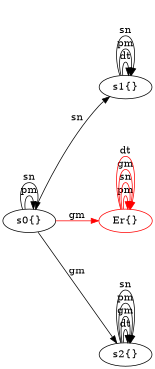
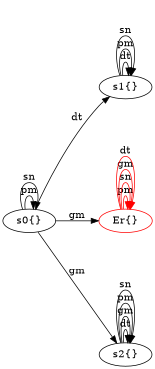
edge "s0{}" -> "s1{}": label "sn" -> "dt"
edge "s0{}" -> "Er{}": color red -> black
